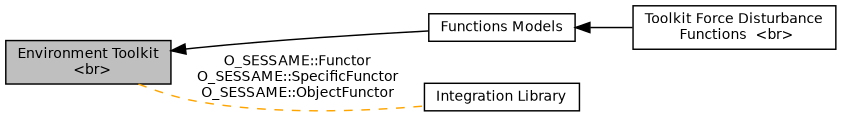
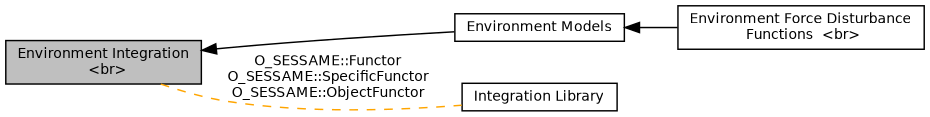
node "Functions Models": label "Functions Models" -> "Environment Models"
node "Toolkit Force Disturbance Functions  <br>": label "Toolkit Force Disturbance Functions  <br>" -> "Environment Force Disturbance Functions  <br>"
node "Environment Toolkit <br>": label "Environment Toolkit <br>" -> "Environment Integration <br>"
